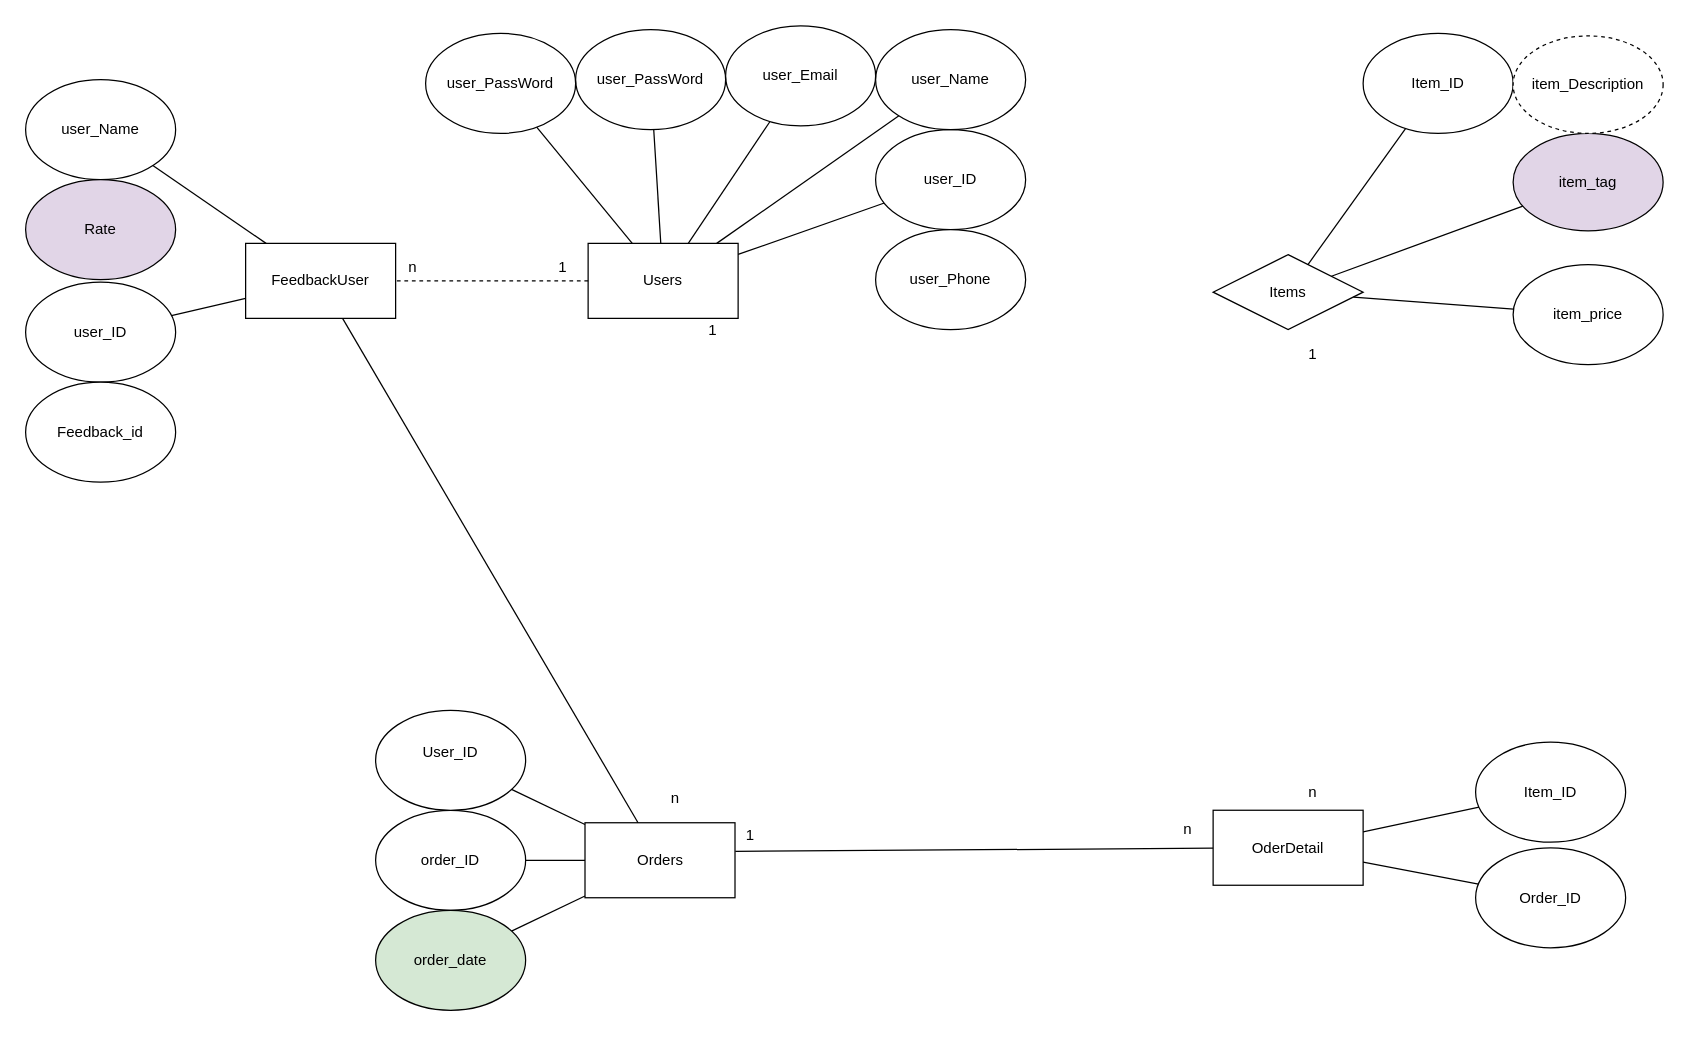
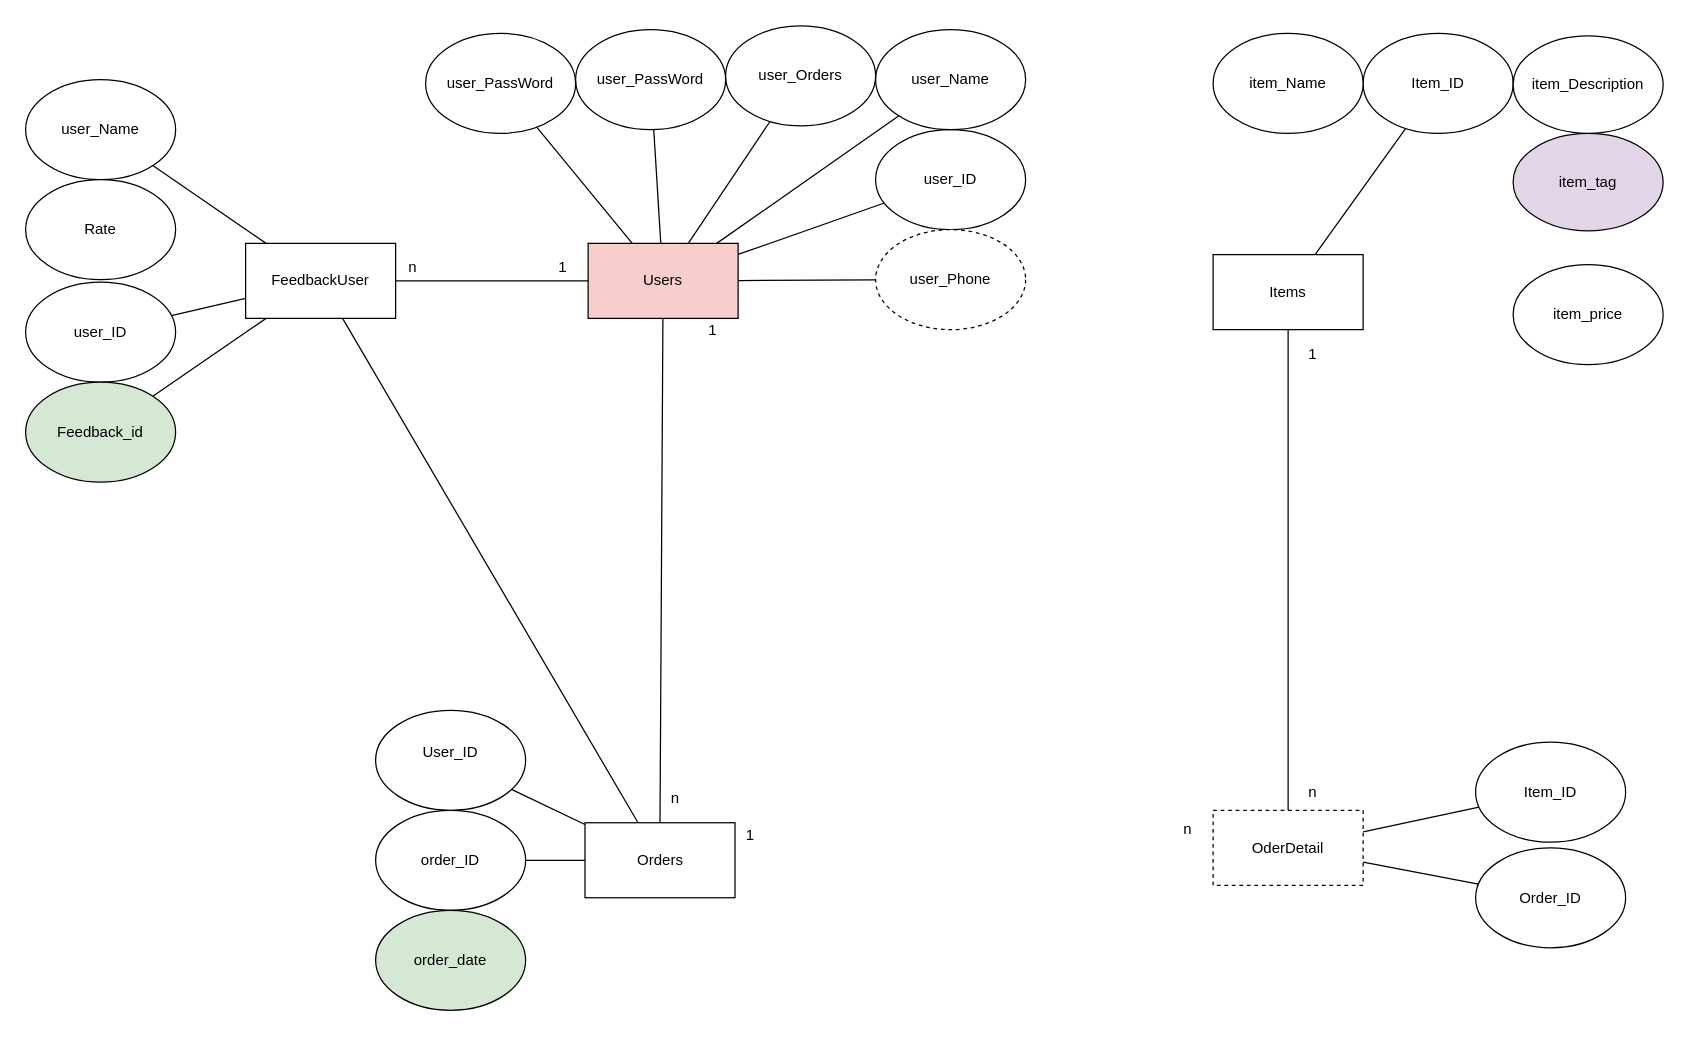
node "user_Email": label "user_Email" -> "user_Orders"
node "item_Name": added
node "item_Description": style dashed -> solid
node "Rate": fillcolor #e1d5e7 -> #ffffff
edge "item_tag" -- "Items": removed
node "user_Phone": style solid -> dashed
edge "user_Phone" -- "Users": added
edge "FeedbackUser" -- "Users": style dashed -> solid
node "Users": fillcolor #ffffff -> #f8cecc
node "Items": shape diamond -> rectangle
edge "Items" -- "item_price": removed
edge "FeedbackUser" -- "Feedback_id": added
node "Feedback_id": fillcolor #ffffff -> #d5e8d4
edge "Users" -- "Orders": added
edge "Items" -- "OderDetail": added
node "OderDetail": style solid -> dashed
edge "OderDetail" -- "Orders": removed
edge "Orders" -- "order_date": removed
